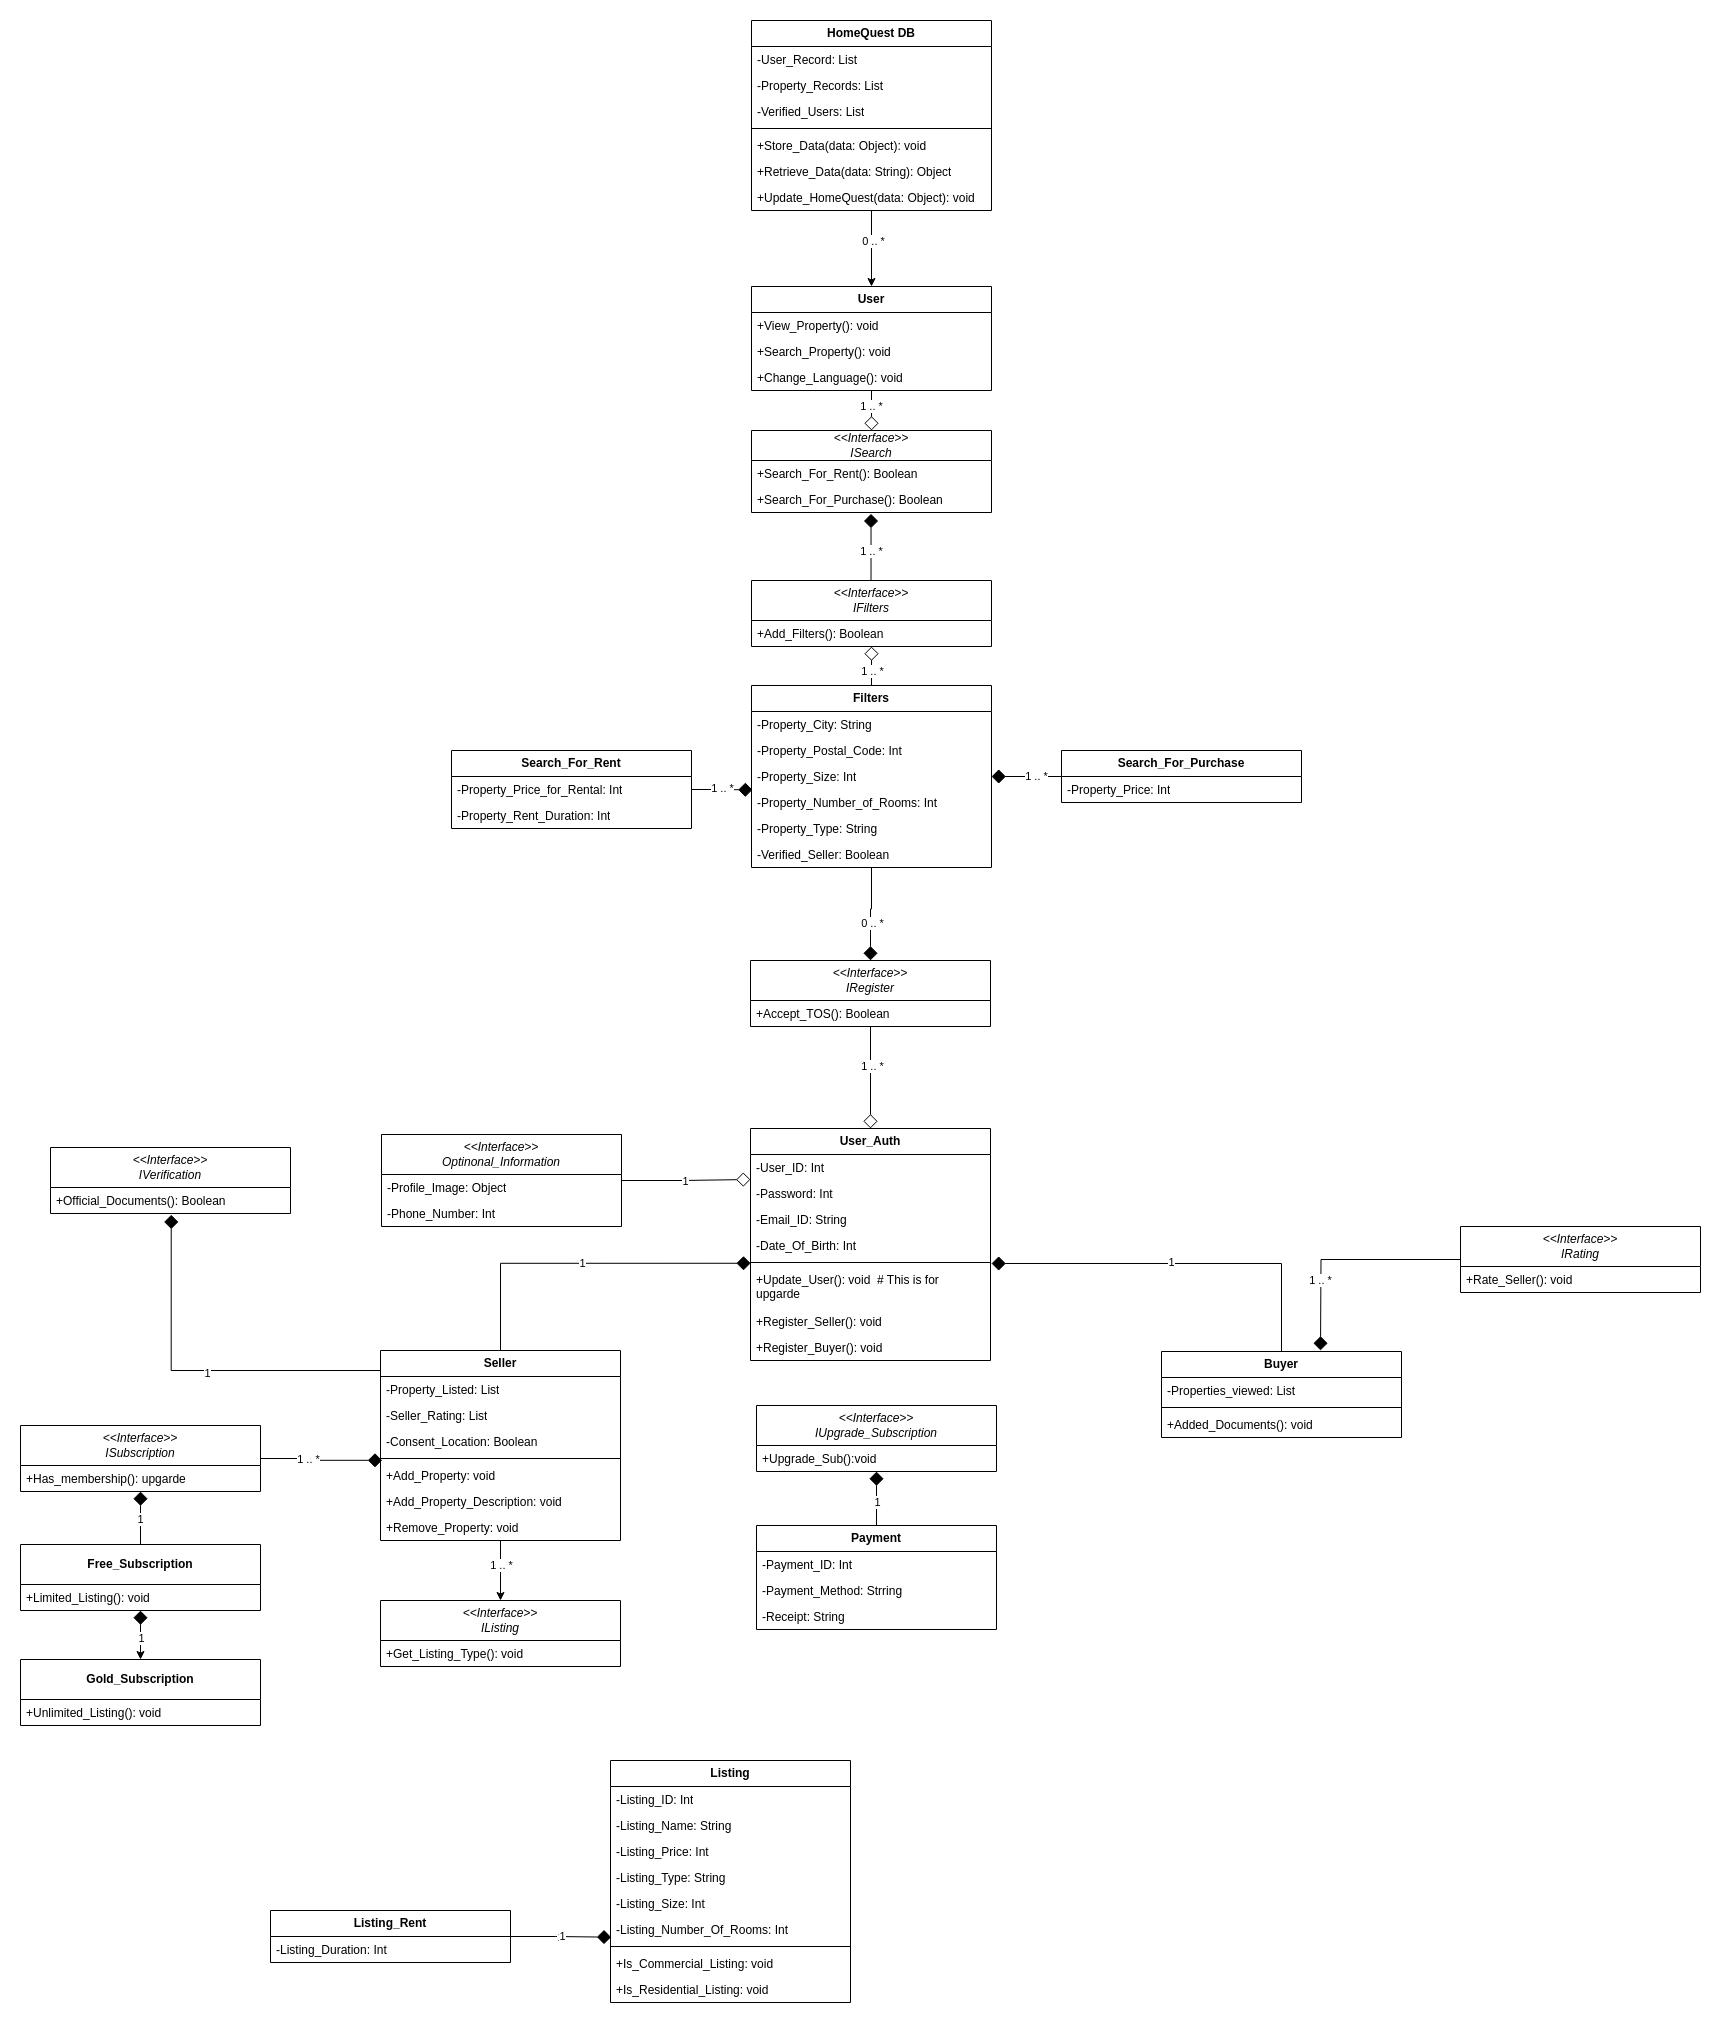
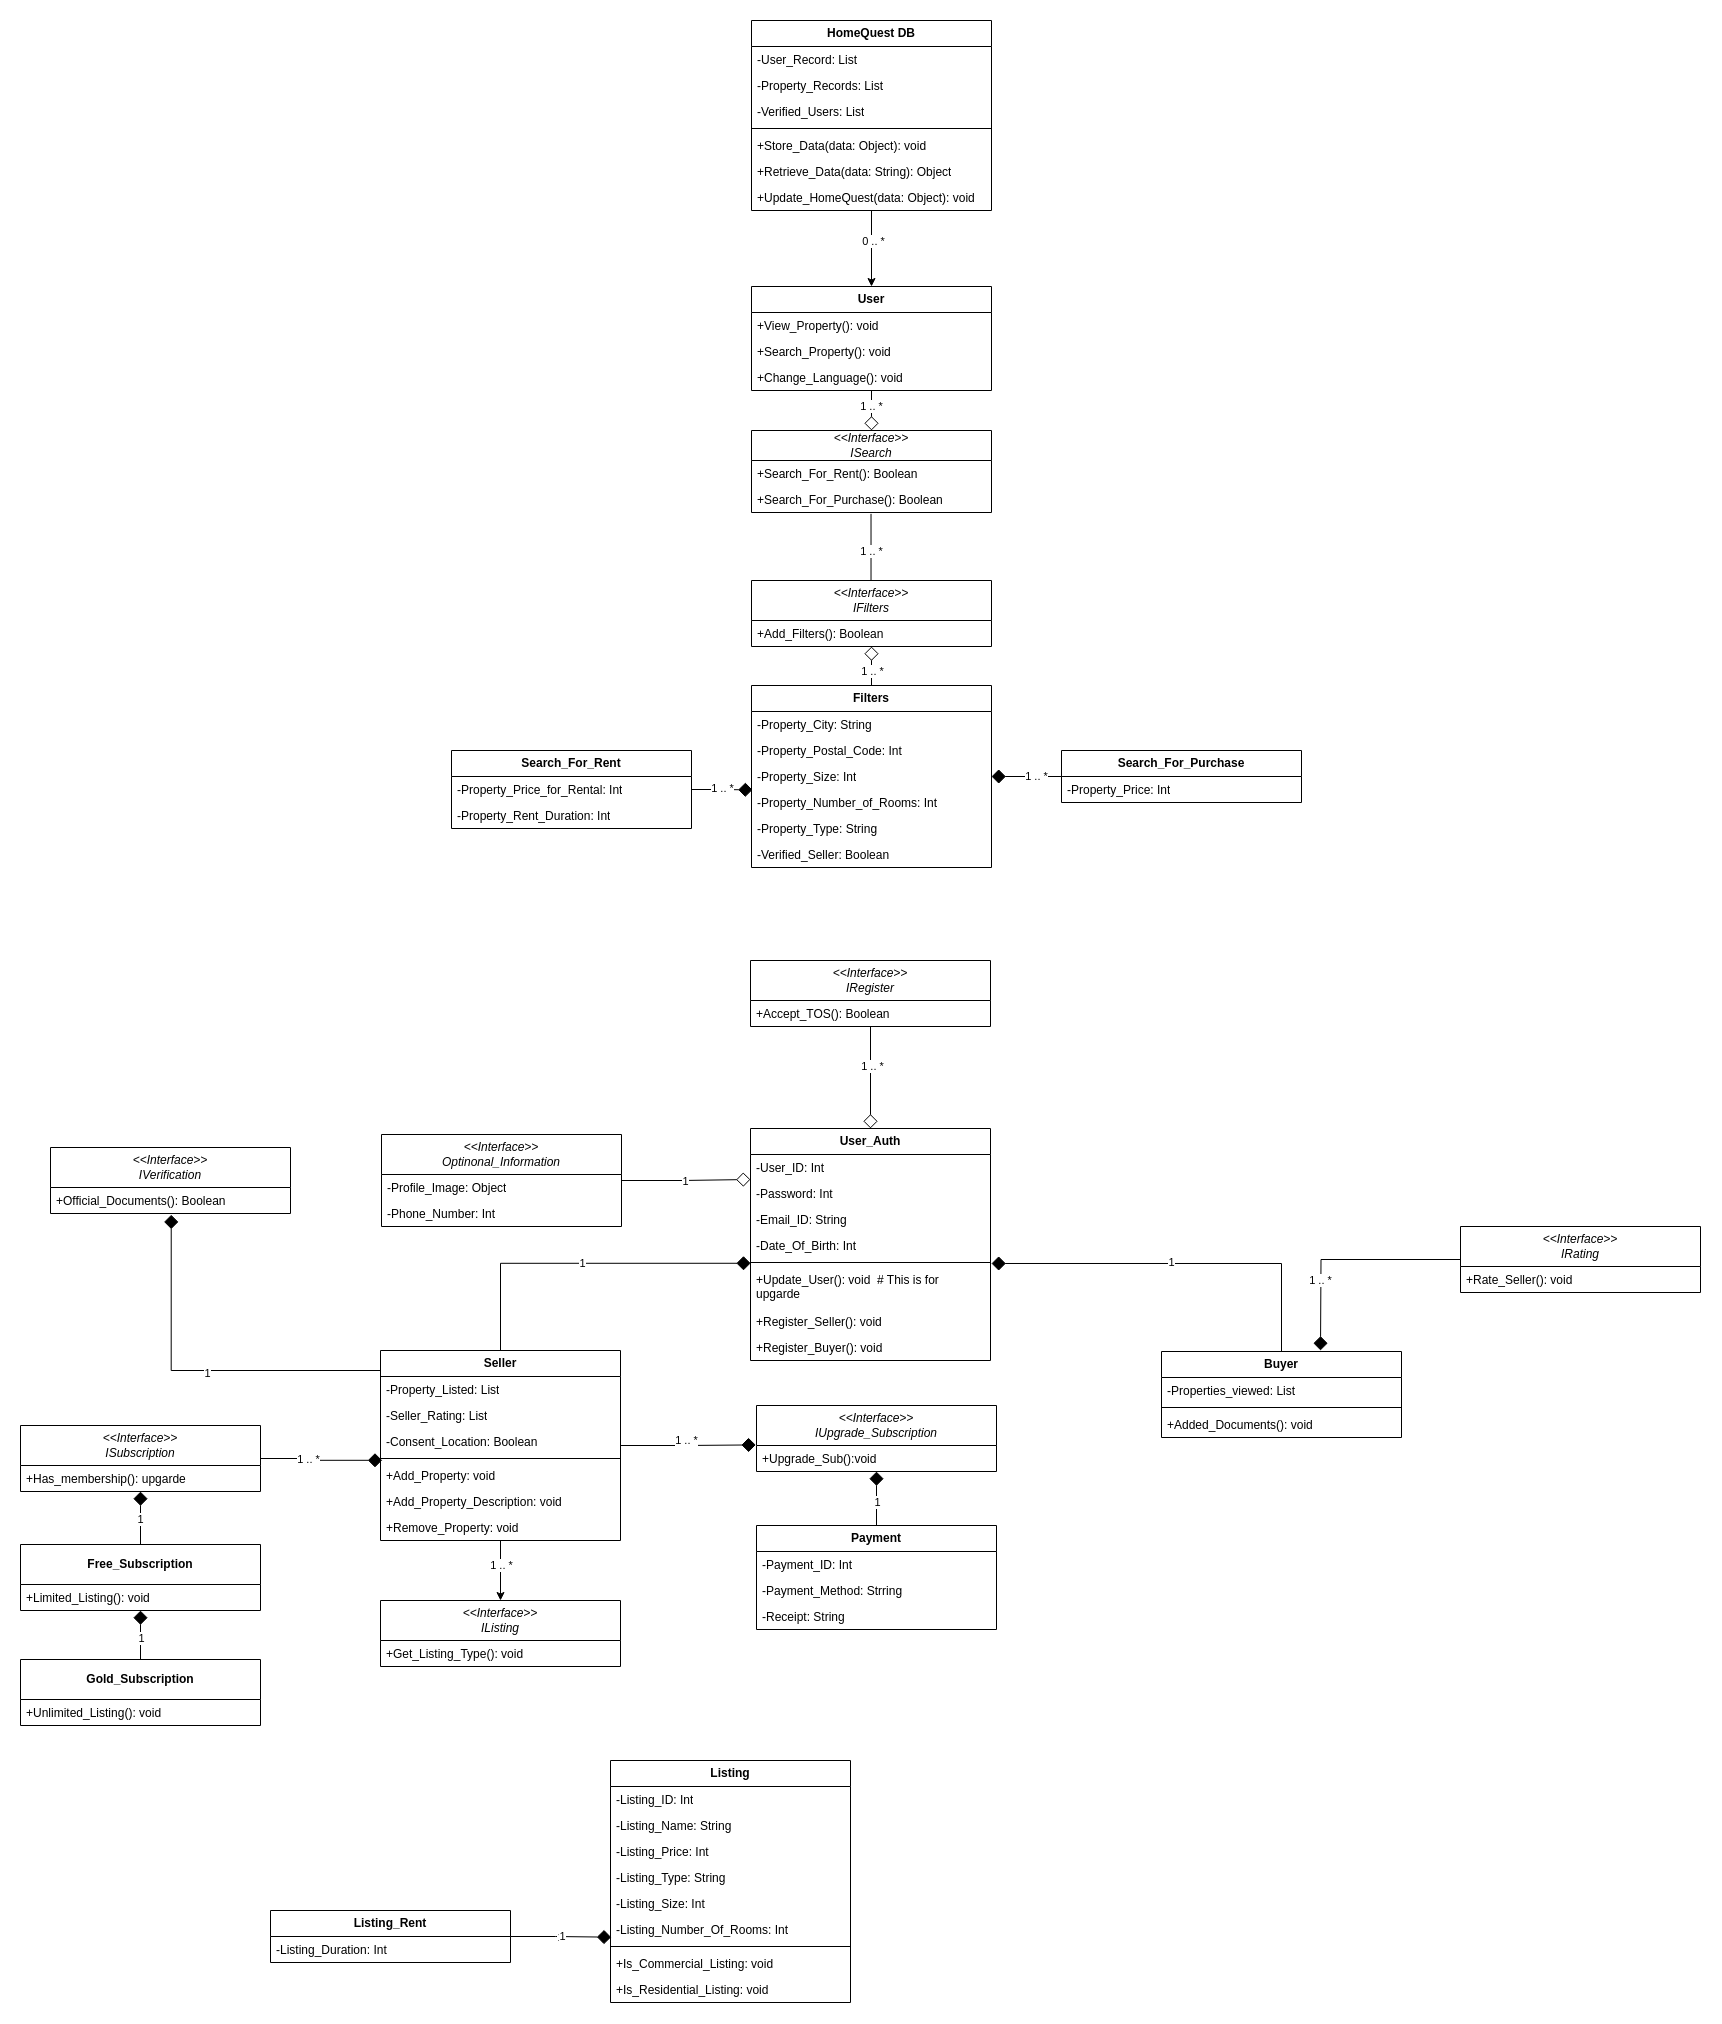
edge "<<Interface>> IFilters" -> "+Search_For_Purchase(): Boolean": arrowhead diamond -> none
edge "Filters" -> "<<Interface>> IRegister": removed, label "0 .. *"
edge "Seller" -> "<<Interface>> IUpgrade_Subscription": added, label "1 .. *"
edge "Free_Subscription" -- "Gold_Subscription": arrowhead classic -> none
